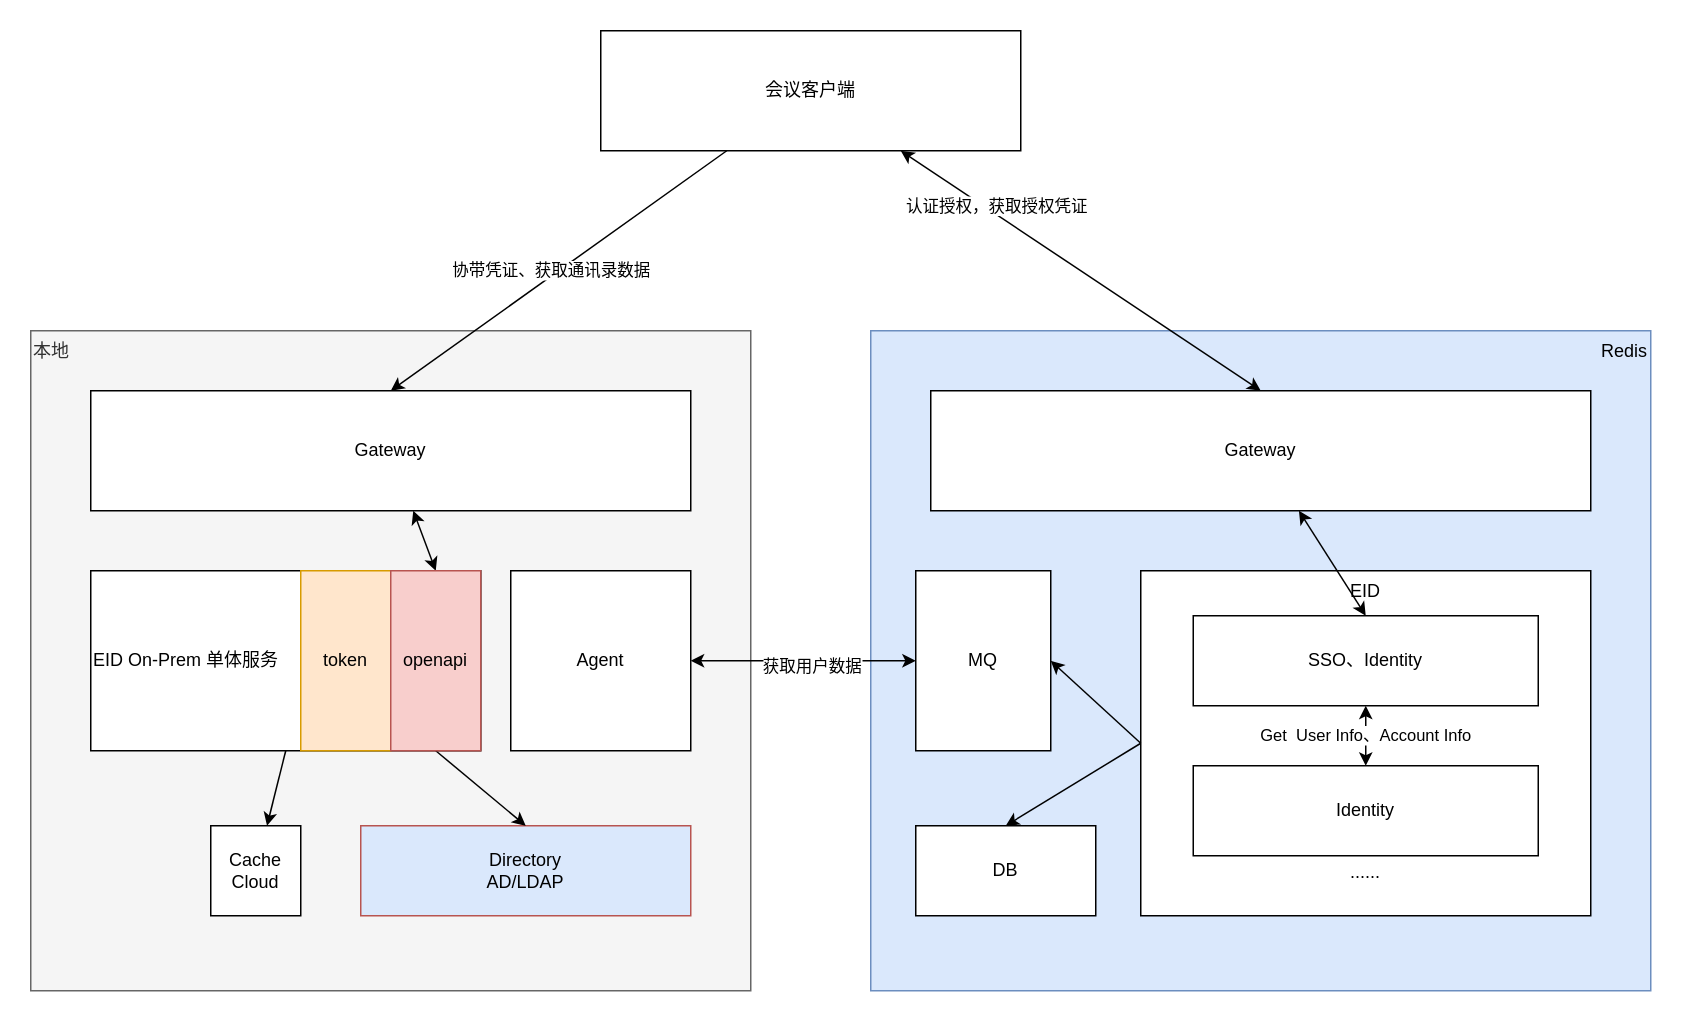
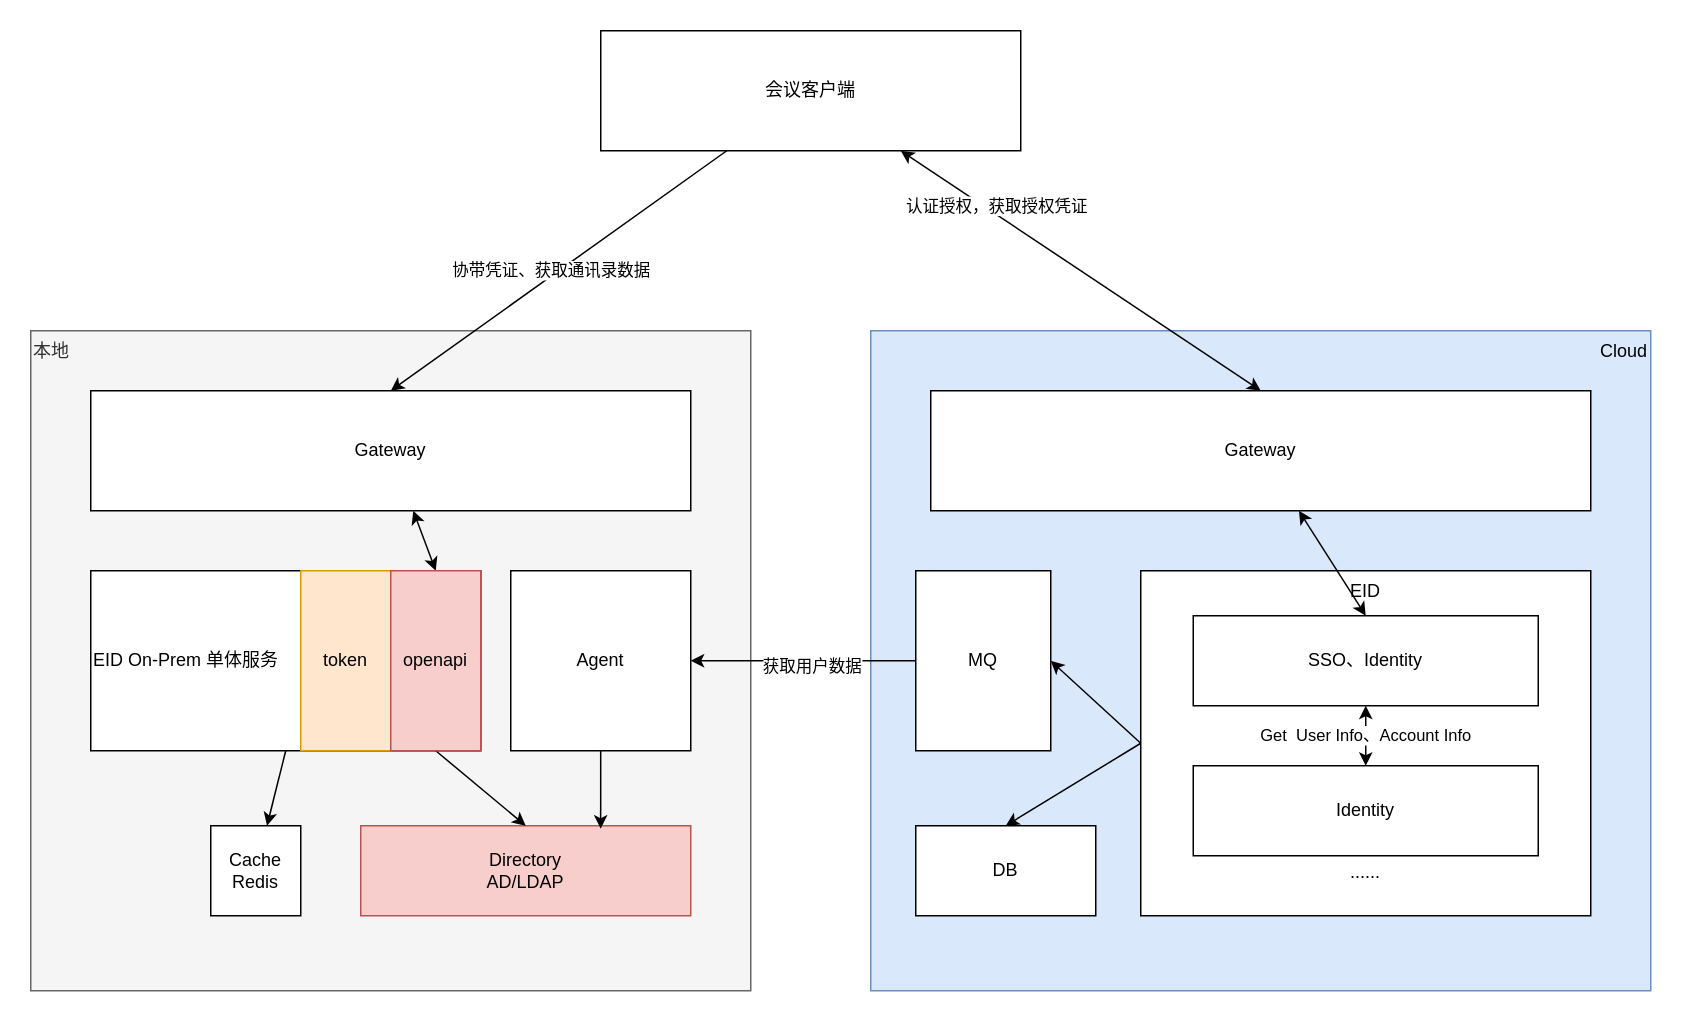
node "Redis": label "Redis" -> "Cloud"
edge "Agent" -- "MQ": arrowhead classic -> none
edge "Agent" -> "Directory AD/LDAP": added
node "Cache Cloud": label "Cache Cloud" -> "Cache Redis"
node "Directory AD/LDAP": fillcolor #dae8fc -> #f8cecc
